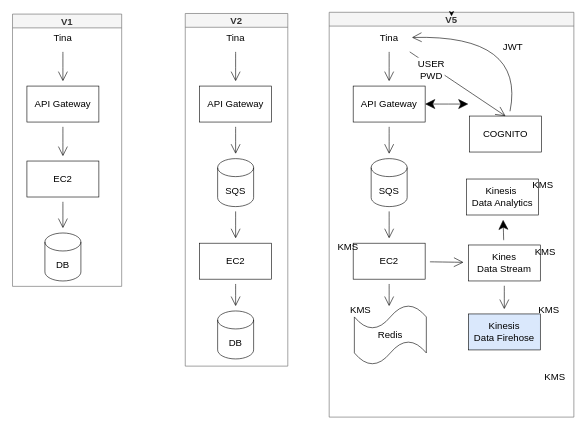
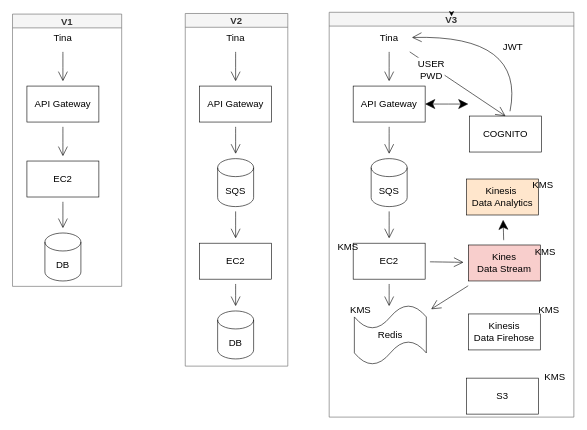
node "V5": label "V5" -> "V3"
node "Kinesis Data Analytics": fillcolor #ffffff -> #ffe6cc
node "Kines Data Stream": fillcolor #ffffff -> #f8cecc
edge "Kines Data Stream" -> "Kinesis Data Firehose": now "Kines Data Stream" -> "Redis"
node "Kinesis Data Firehose": fillcolor #dae8fc -> #ffffff
node "S3": added
